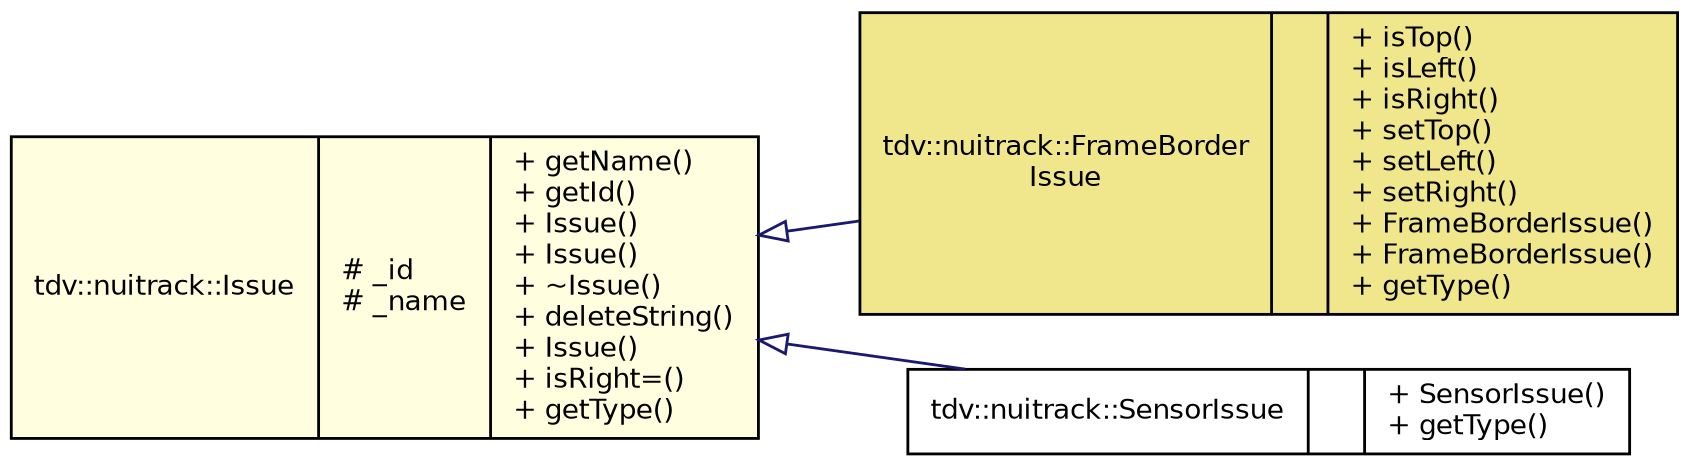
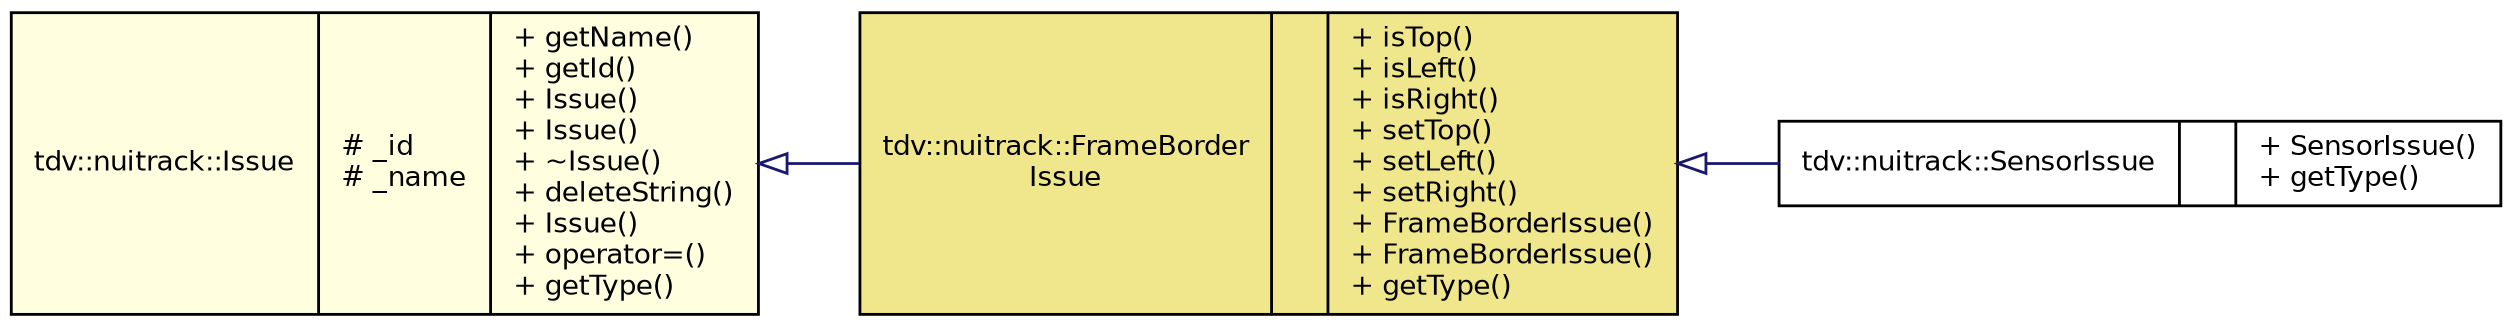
edge "tdv::nuitrack::SensorIssue" -> "tdv::nuitrack::Issue": now "tdv::nuitrack::SensorIssue" -> "tdv::nuitrack::FrameBorder"
node "tdv::nuitrack::Issue": text "+ isRight=()" -> "+ operator=()"
